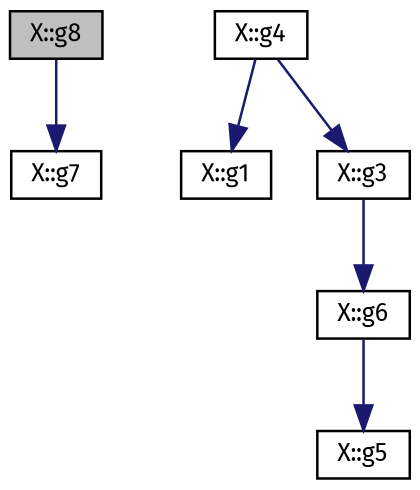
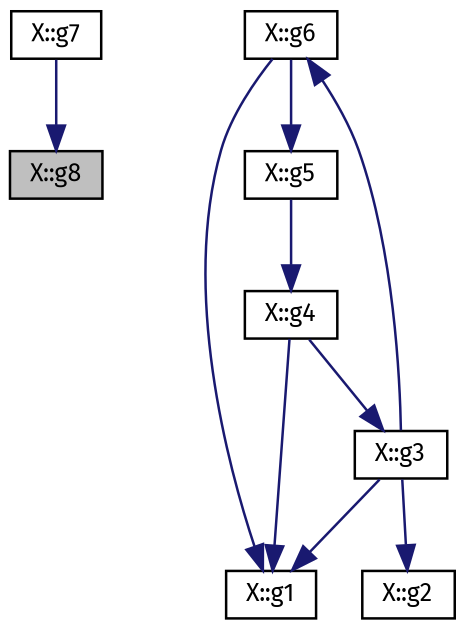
edge "X::g8" -> "X::g7": reversed
edge "X::g5" -> "X::g4": added
edge "X::g6" -> "X::g1": added
edge "X::g3" -> "X::g1": added
node "X::g2": added
